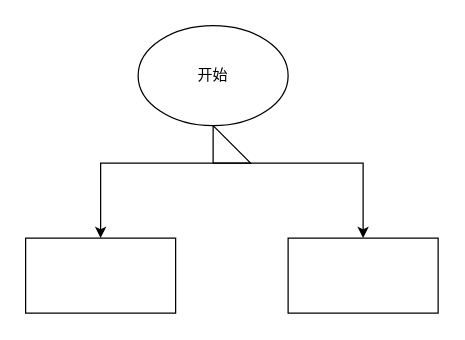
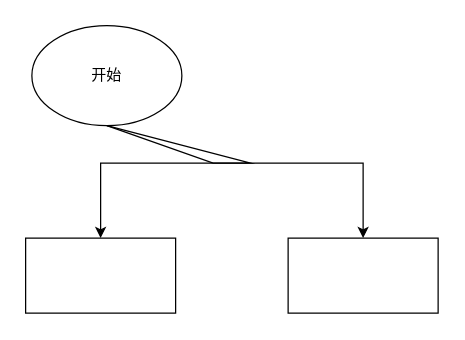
node "开始": moved (213, 76) -> (107, 76)
